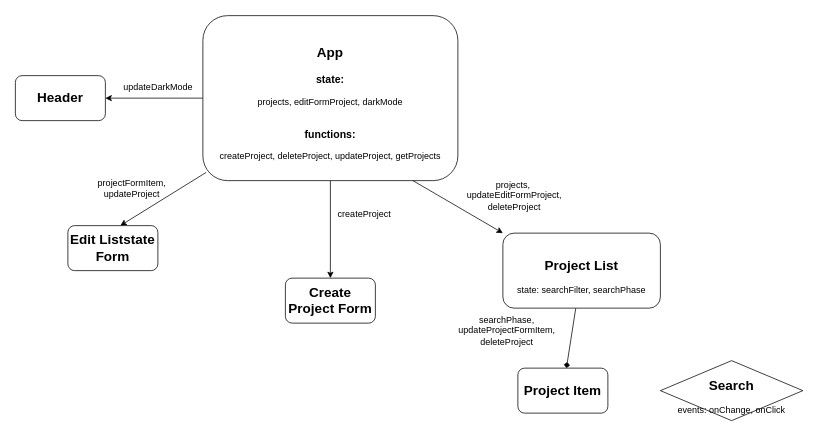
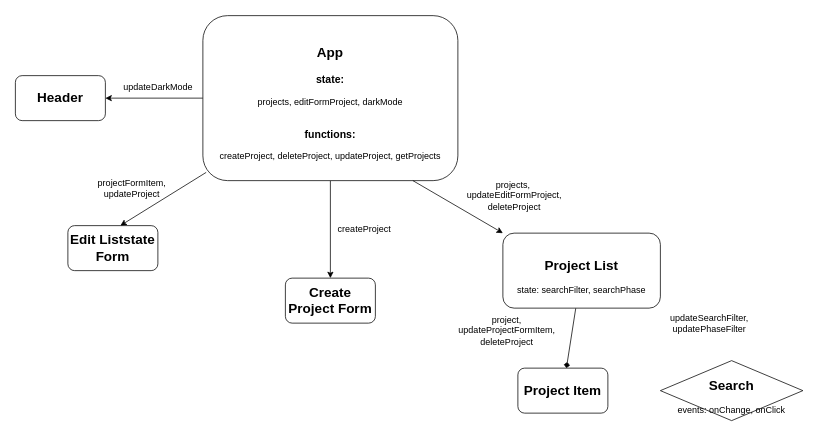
node "createProject": moved (364, 214) -> (364, 229)
node "updateSearchFilter, updatePhaseFilter": added
node "searchPhase, updateProjectFormItem, deleteProject": label "searchPhase, updateProjectFormItem, deleteProject" -> "project, updateProjectFormItem, deleteProject"
